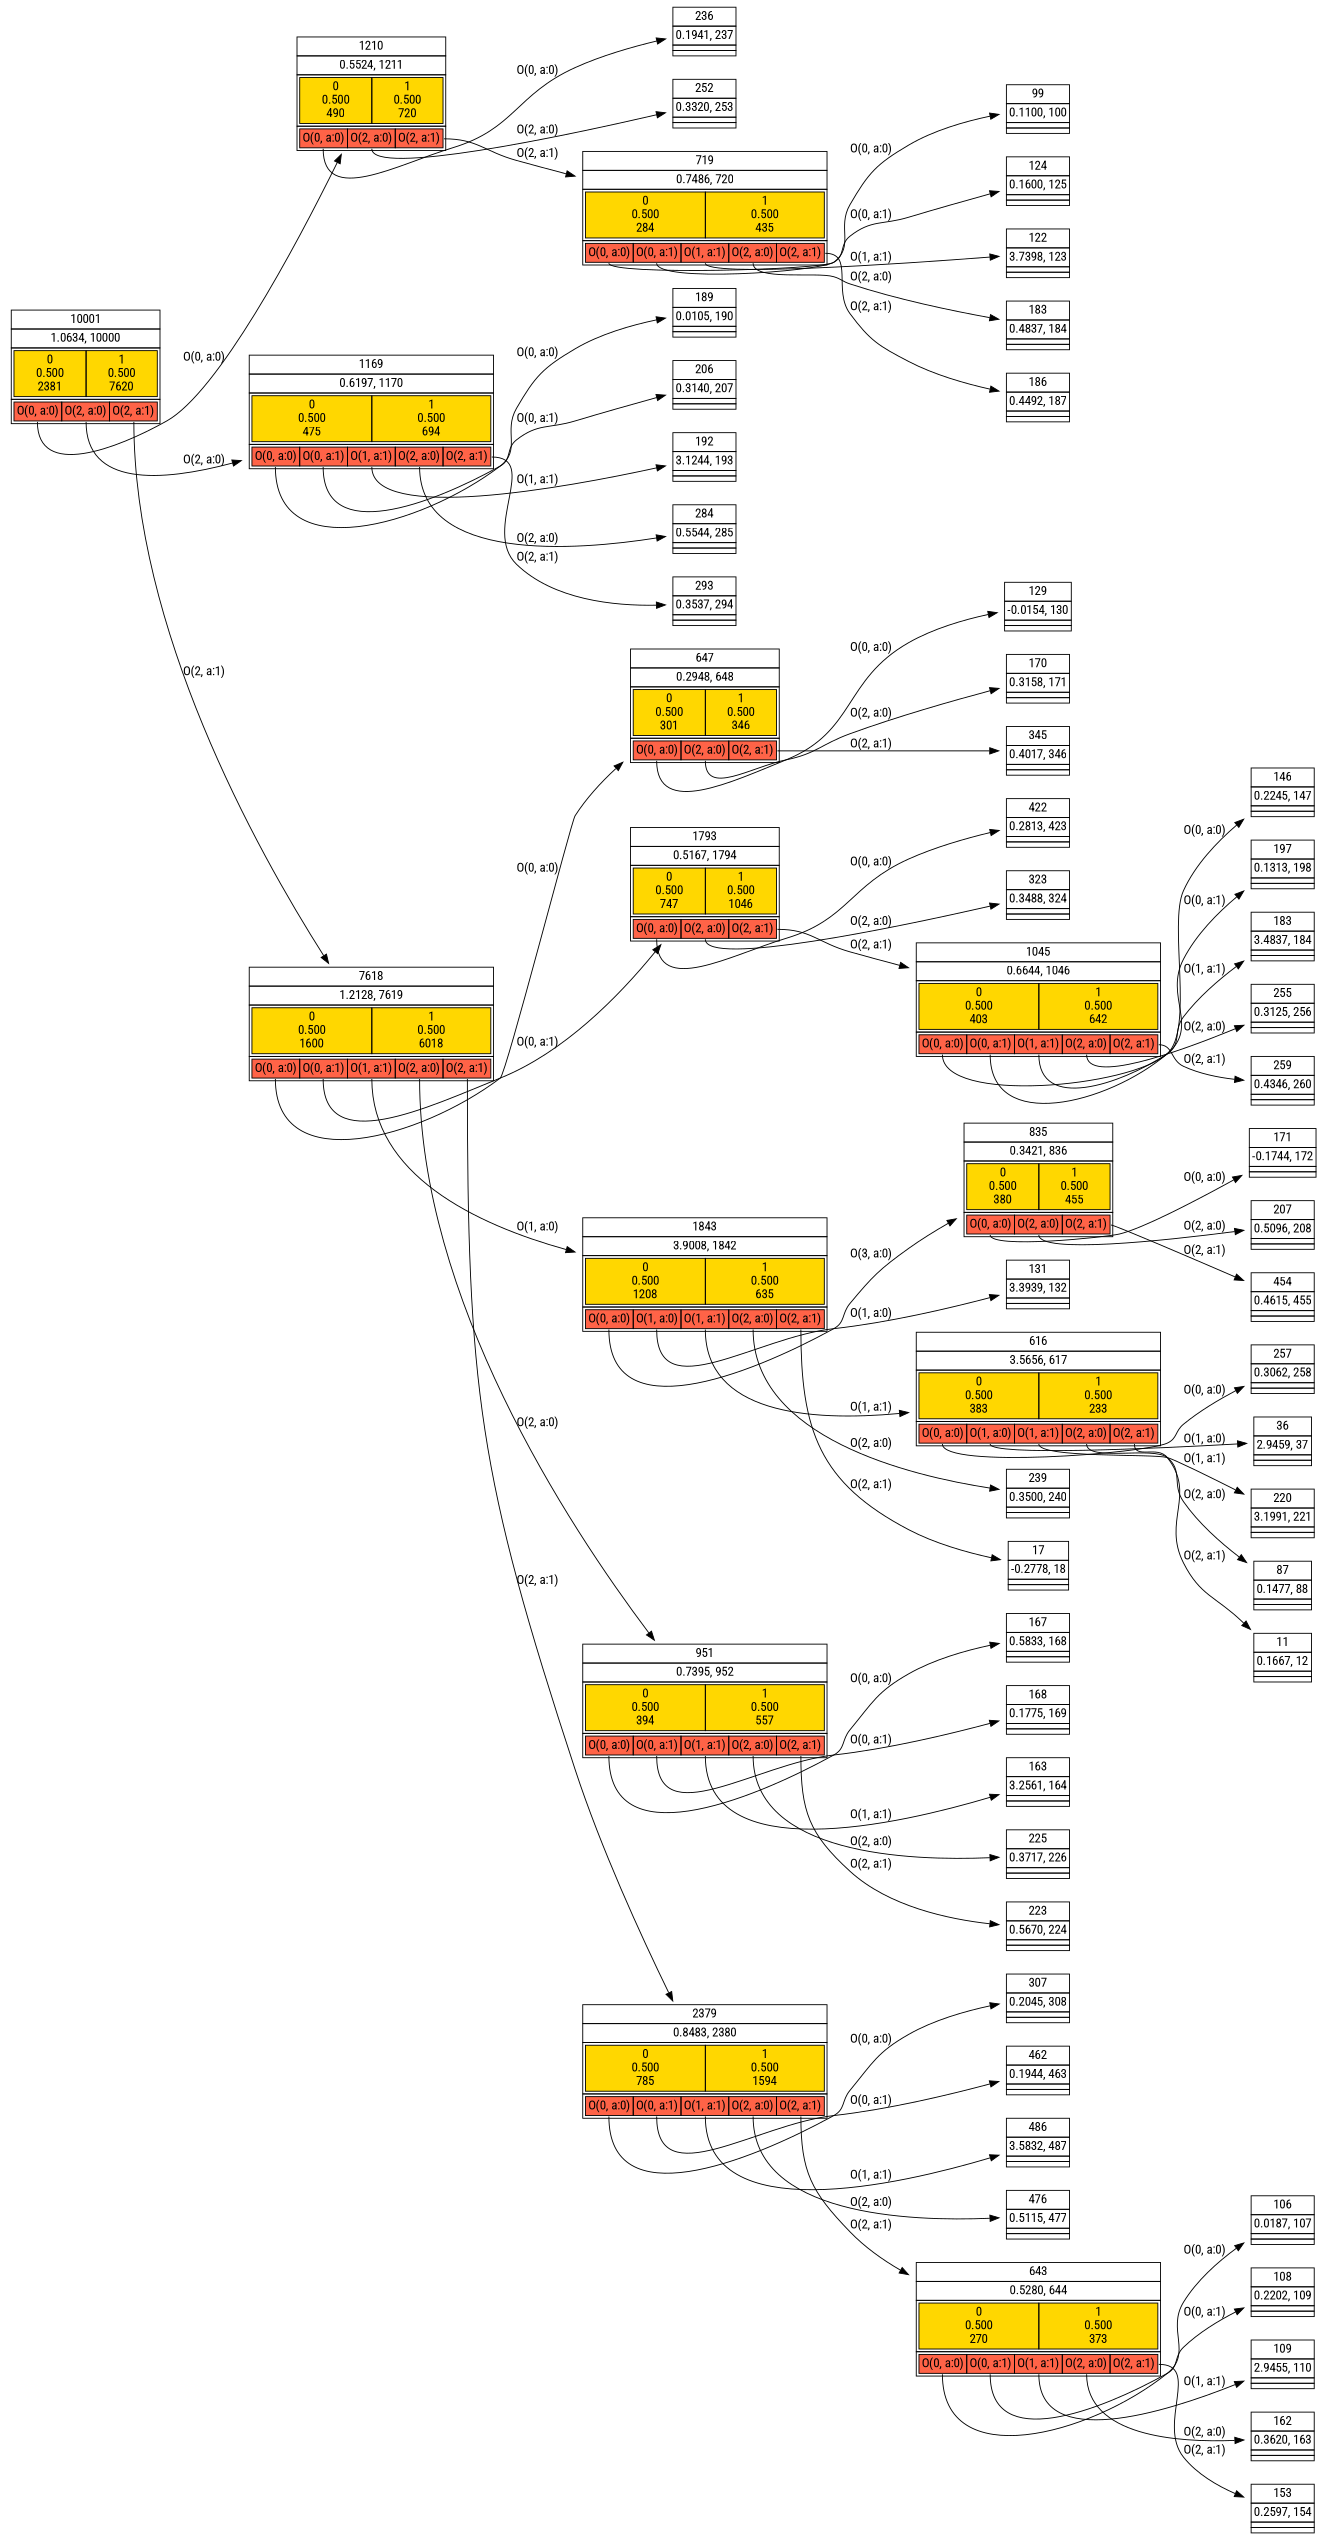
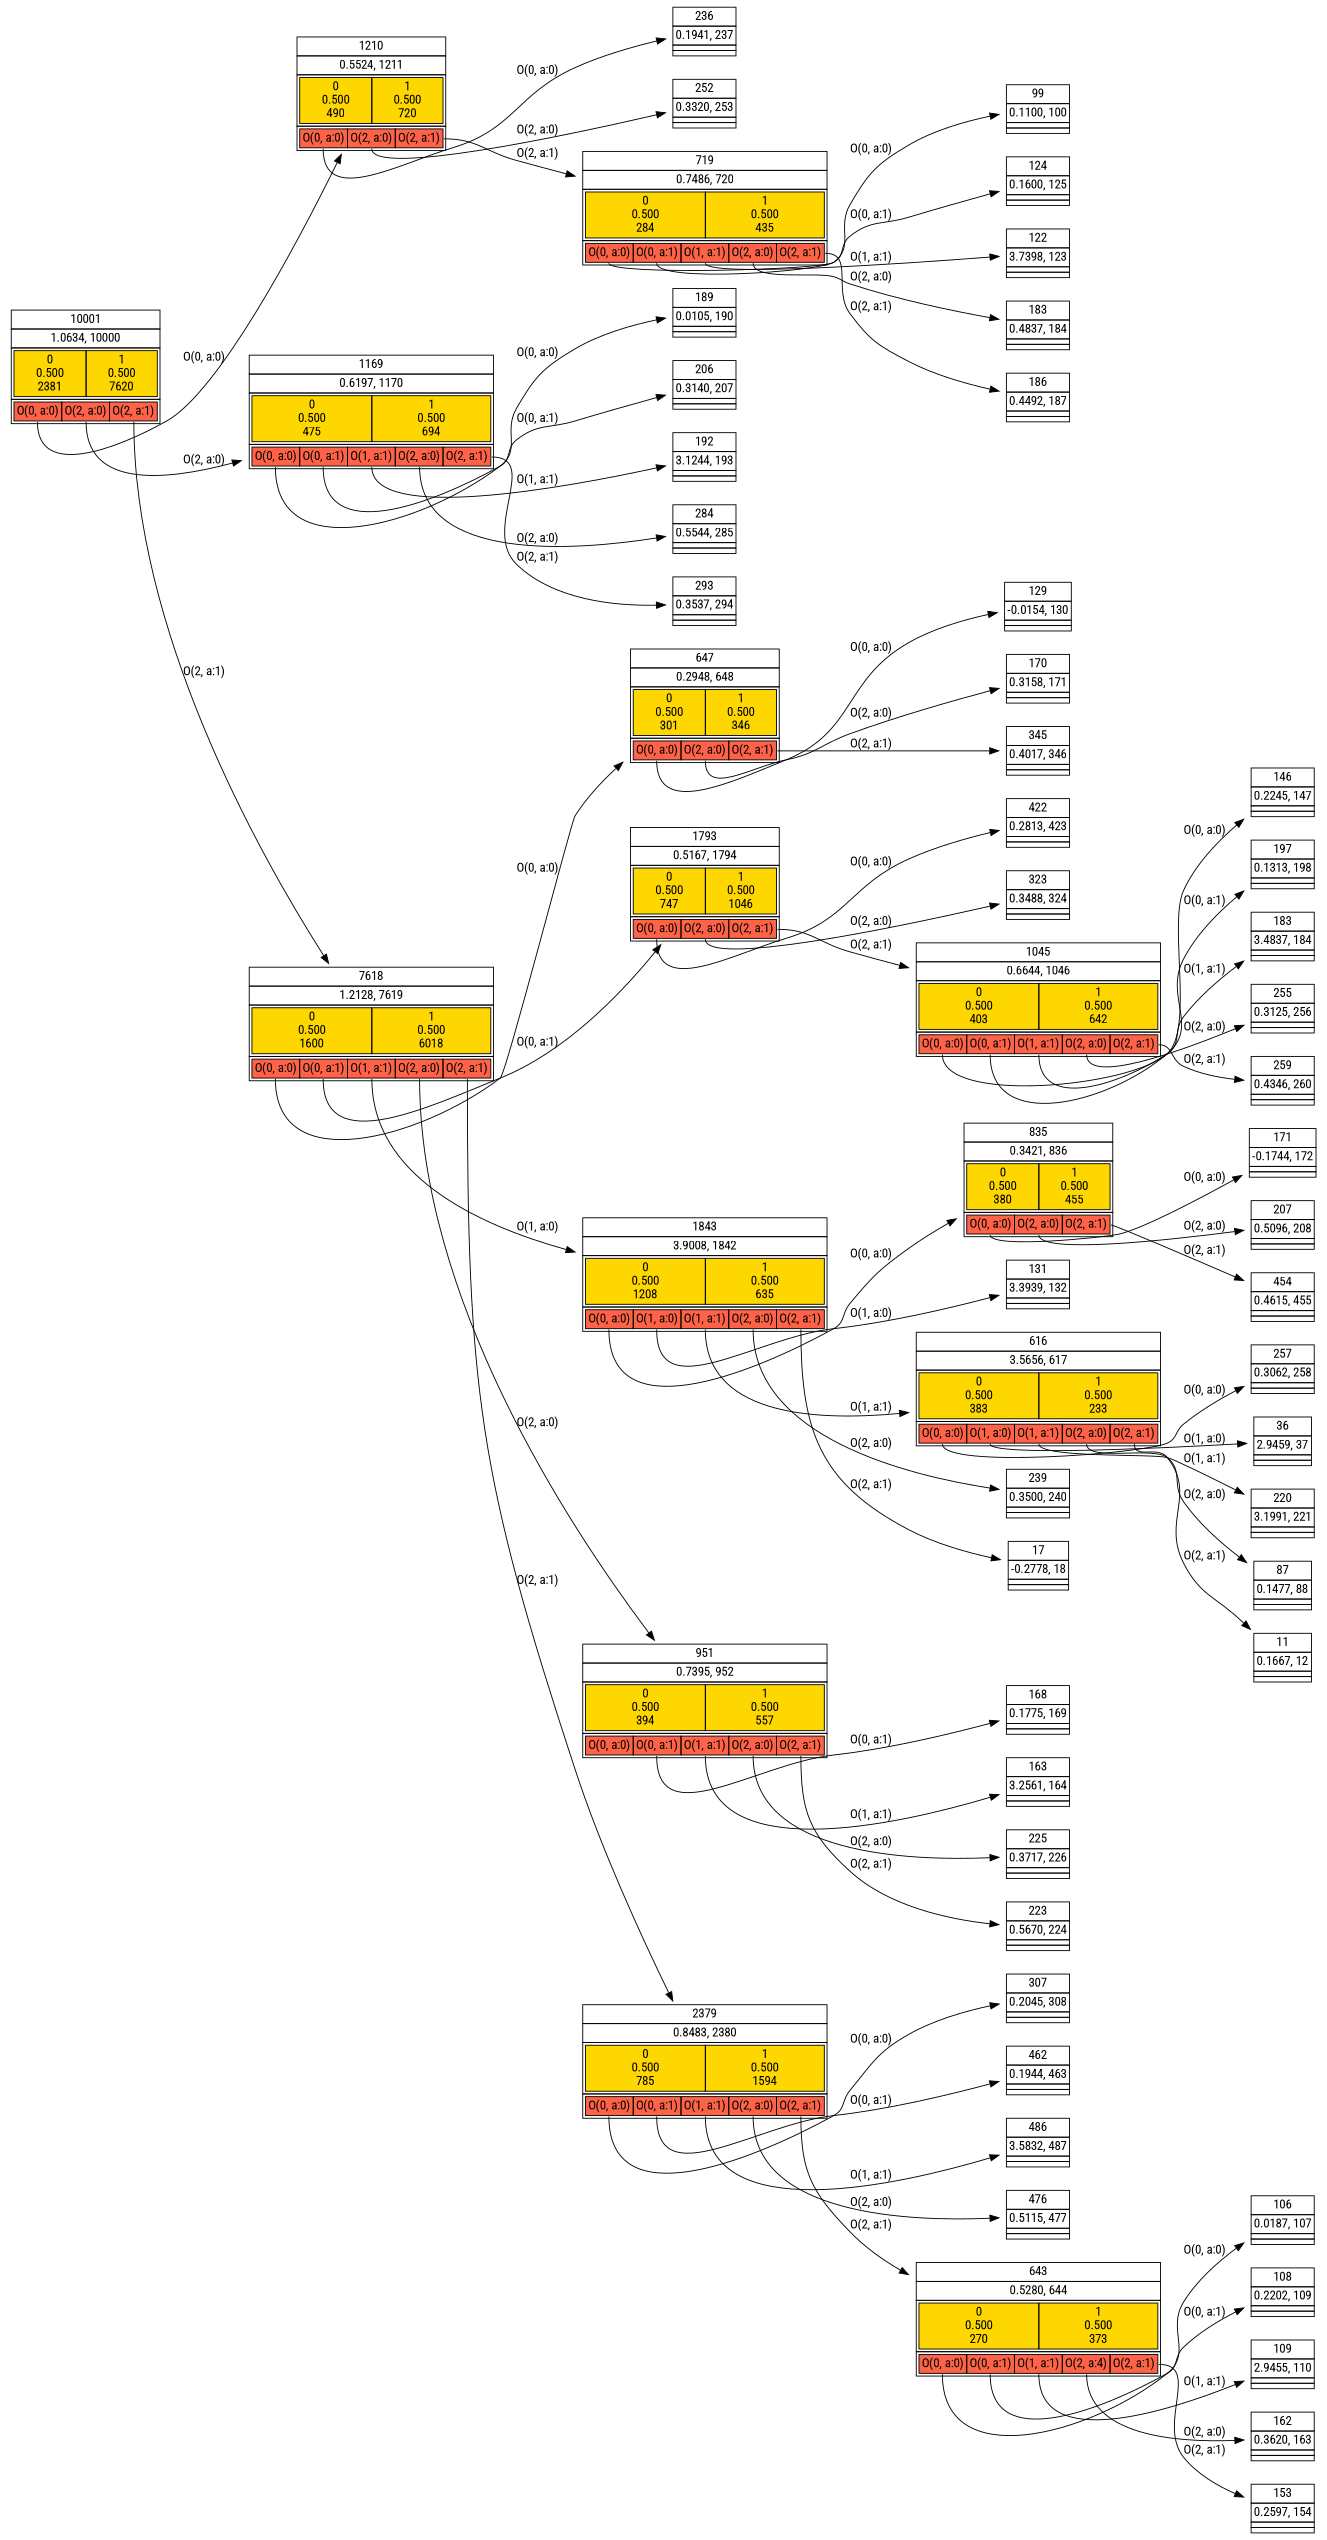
edge "1843" -> "835": label "O(3, a:0)" -> "O(0, a:0)"
node "167": removed
node "643": text "O(2, a:0)" -> "O(2, a:4)"
